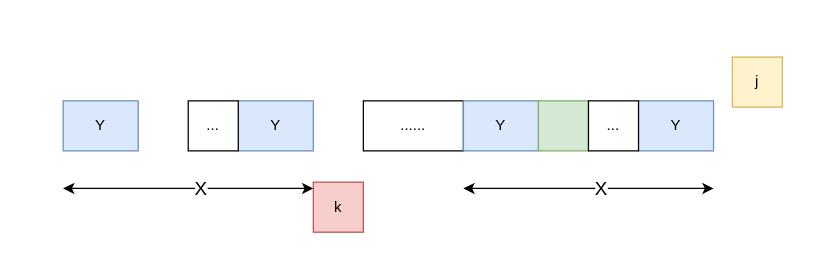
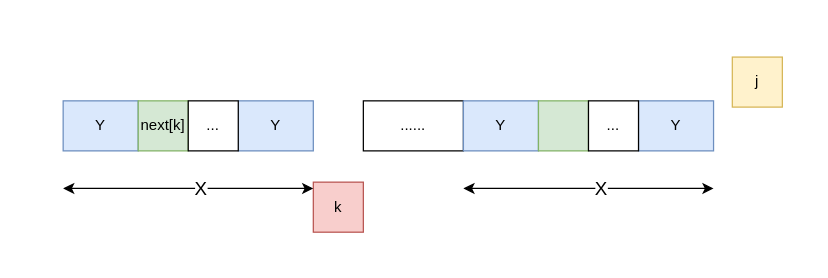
node "next[k]": added
